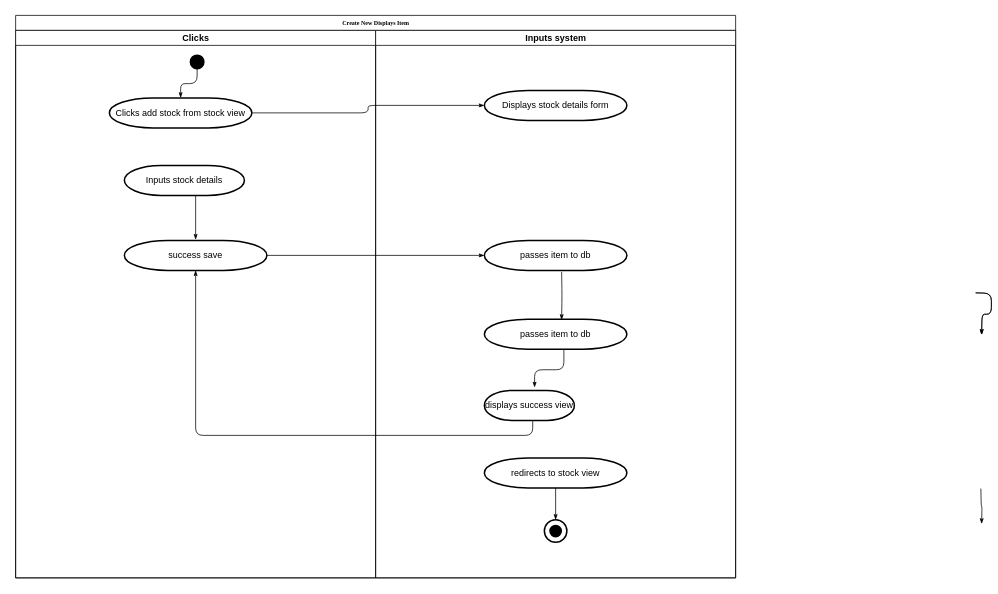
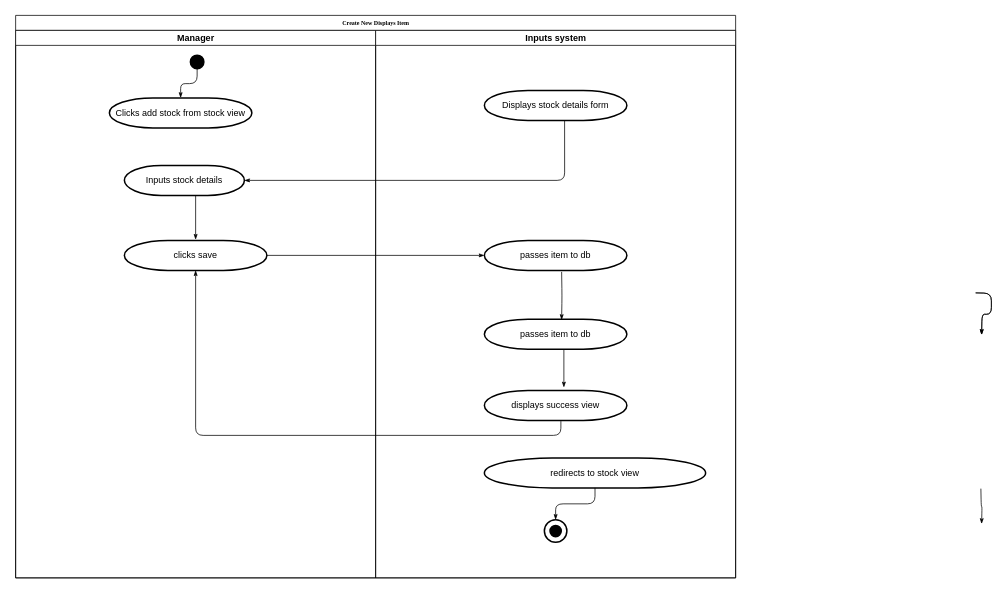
node "Clicks": label "Clicks" -> "Manager"
edge "Clicks add stock from stock view" -> "Displays stock details form": removed
edge "Displays stock details form" -> "Inputs stock details": added
node "success save": label "success save" -> "clicks save"
node "displays success view": size 90x30 -> 143x30
node "redirects to stock view": size 143x30 -> 221x30
